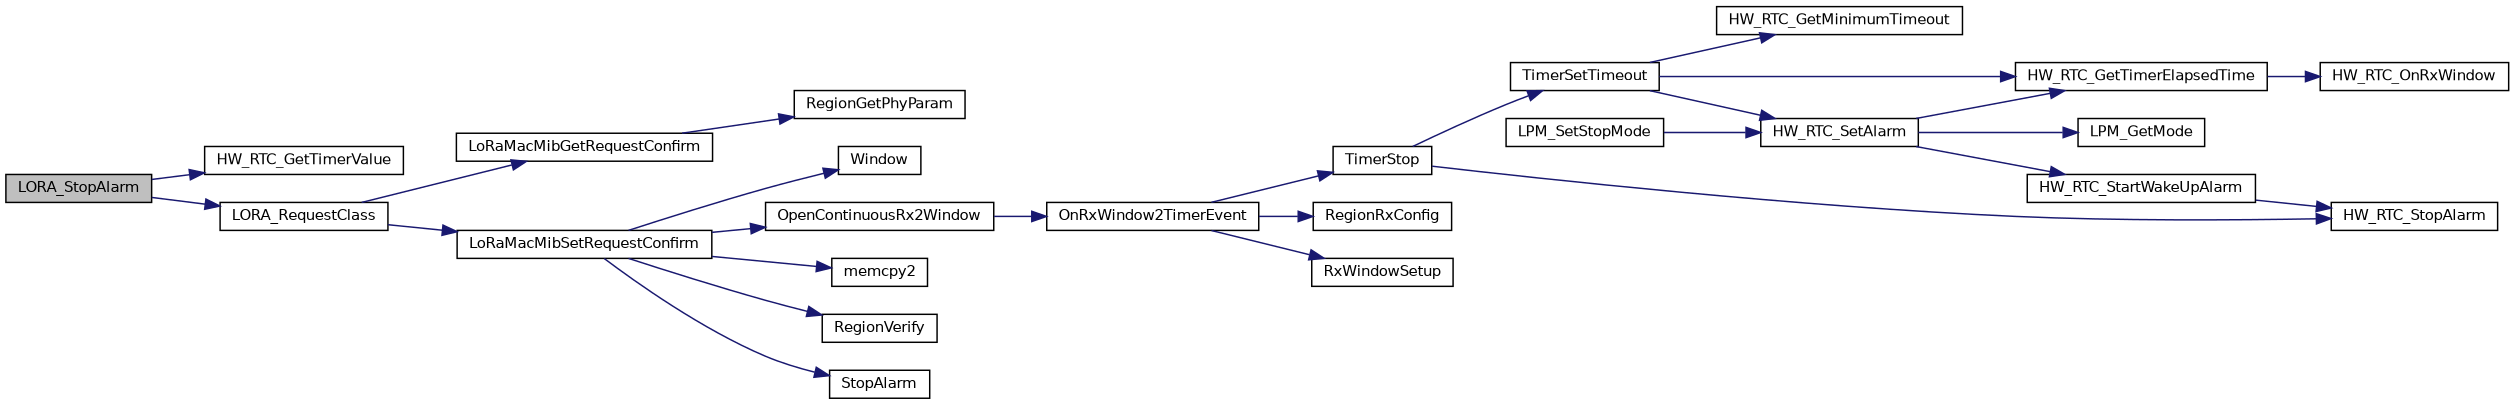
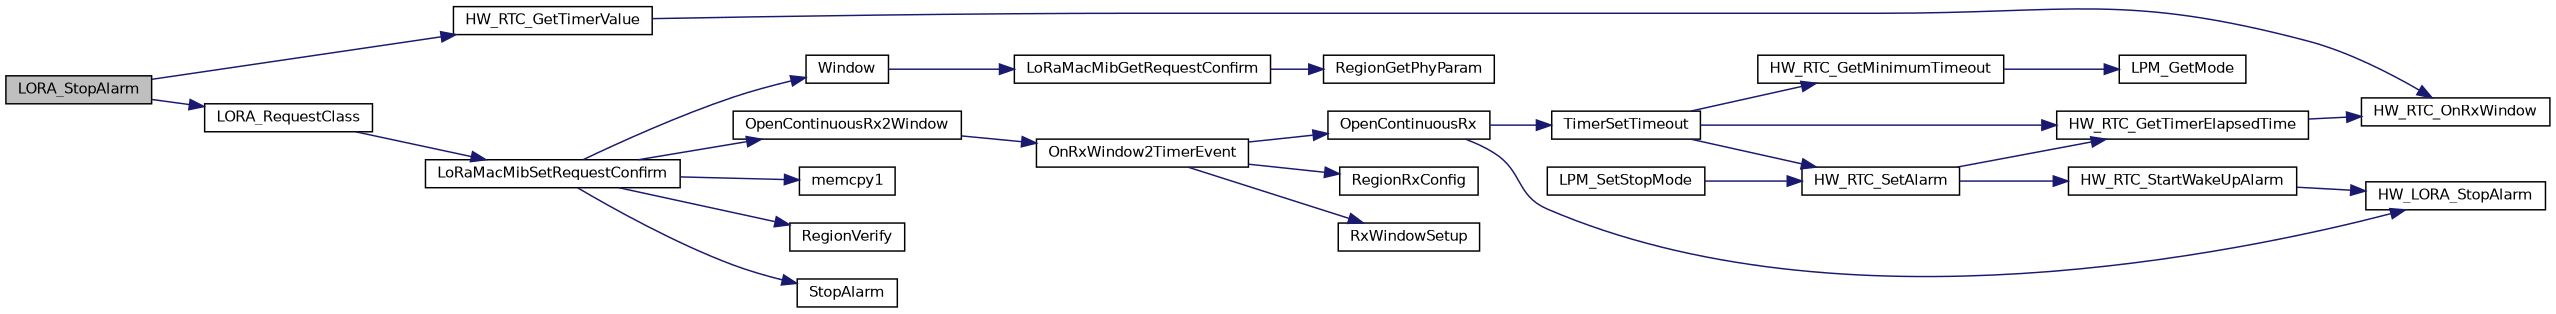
edge "HW_RTC_GetTimerValue" -> "HW_RTC_OnRxWindow": added
edge "HW_RTC_SetAlarm" -> "LPM_GetMode": now "HW_RTC_GetMinimumTimeout" -> "LPM_GetMode"
node "TimerStop": label "TimerStop" -> "OpenContinuousRx"
edge "LORA_RequestClass" -> "LoRaMacMibGetRequestConfirm": now "Window" -> "LoRaMacMibGetRequestConfirm"
node "HW_RTC_StopAlarm": label "HW_RTC_StopAlarm" -> "HW_LORA_StopAlarm"
node "memcpy2": label "memcpy2" -> "memcpy1"
